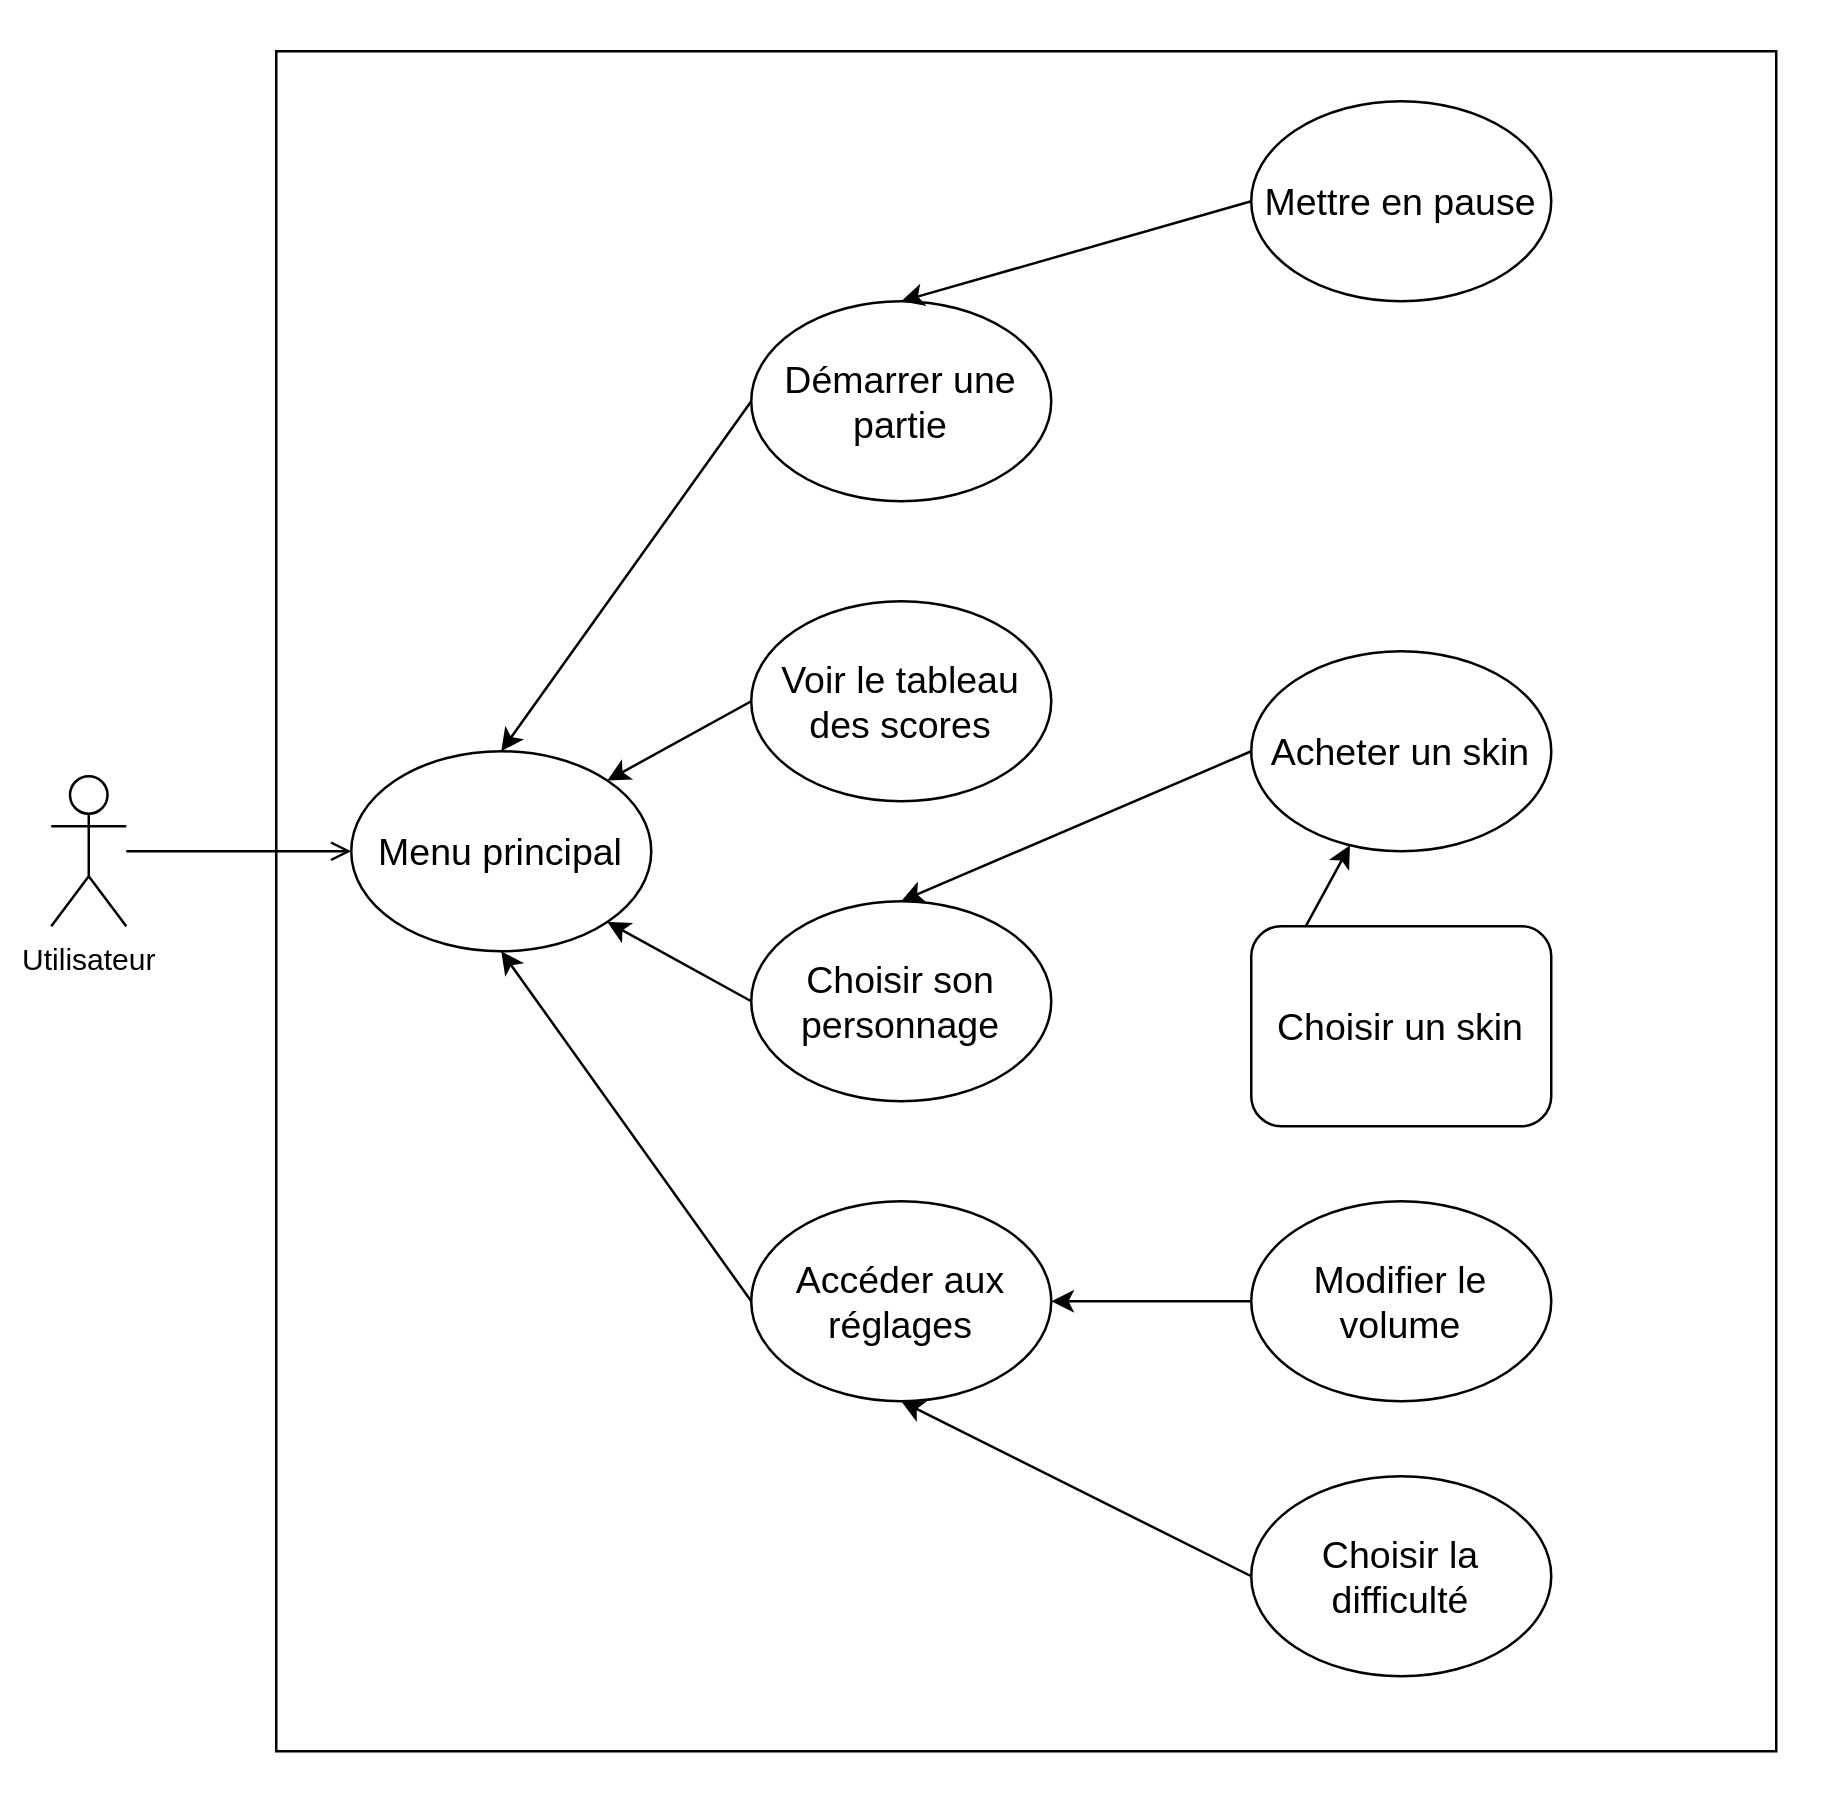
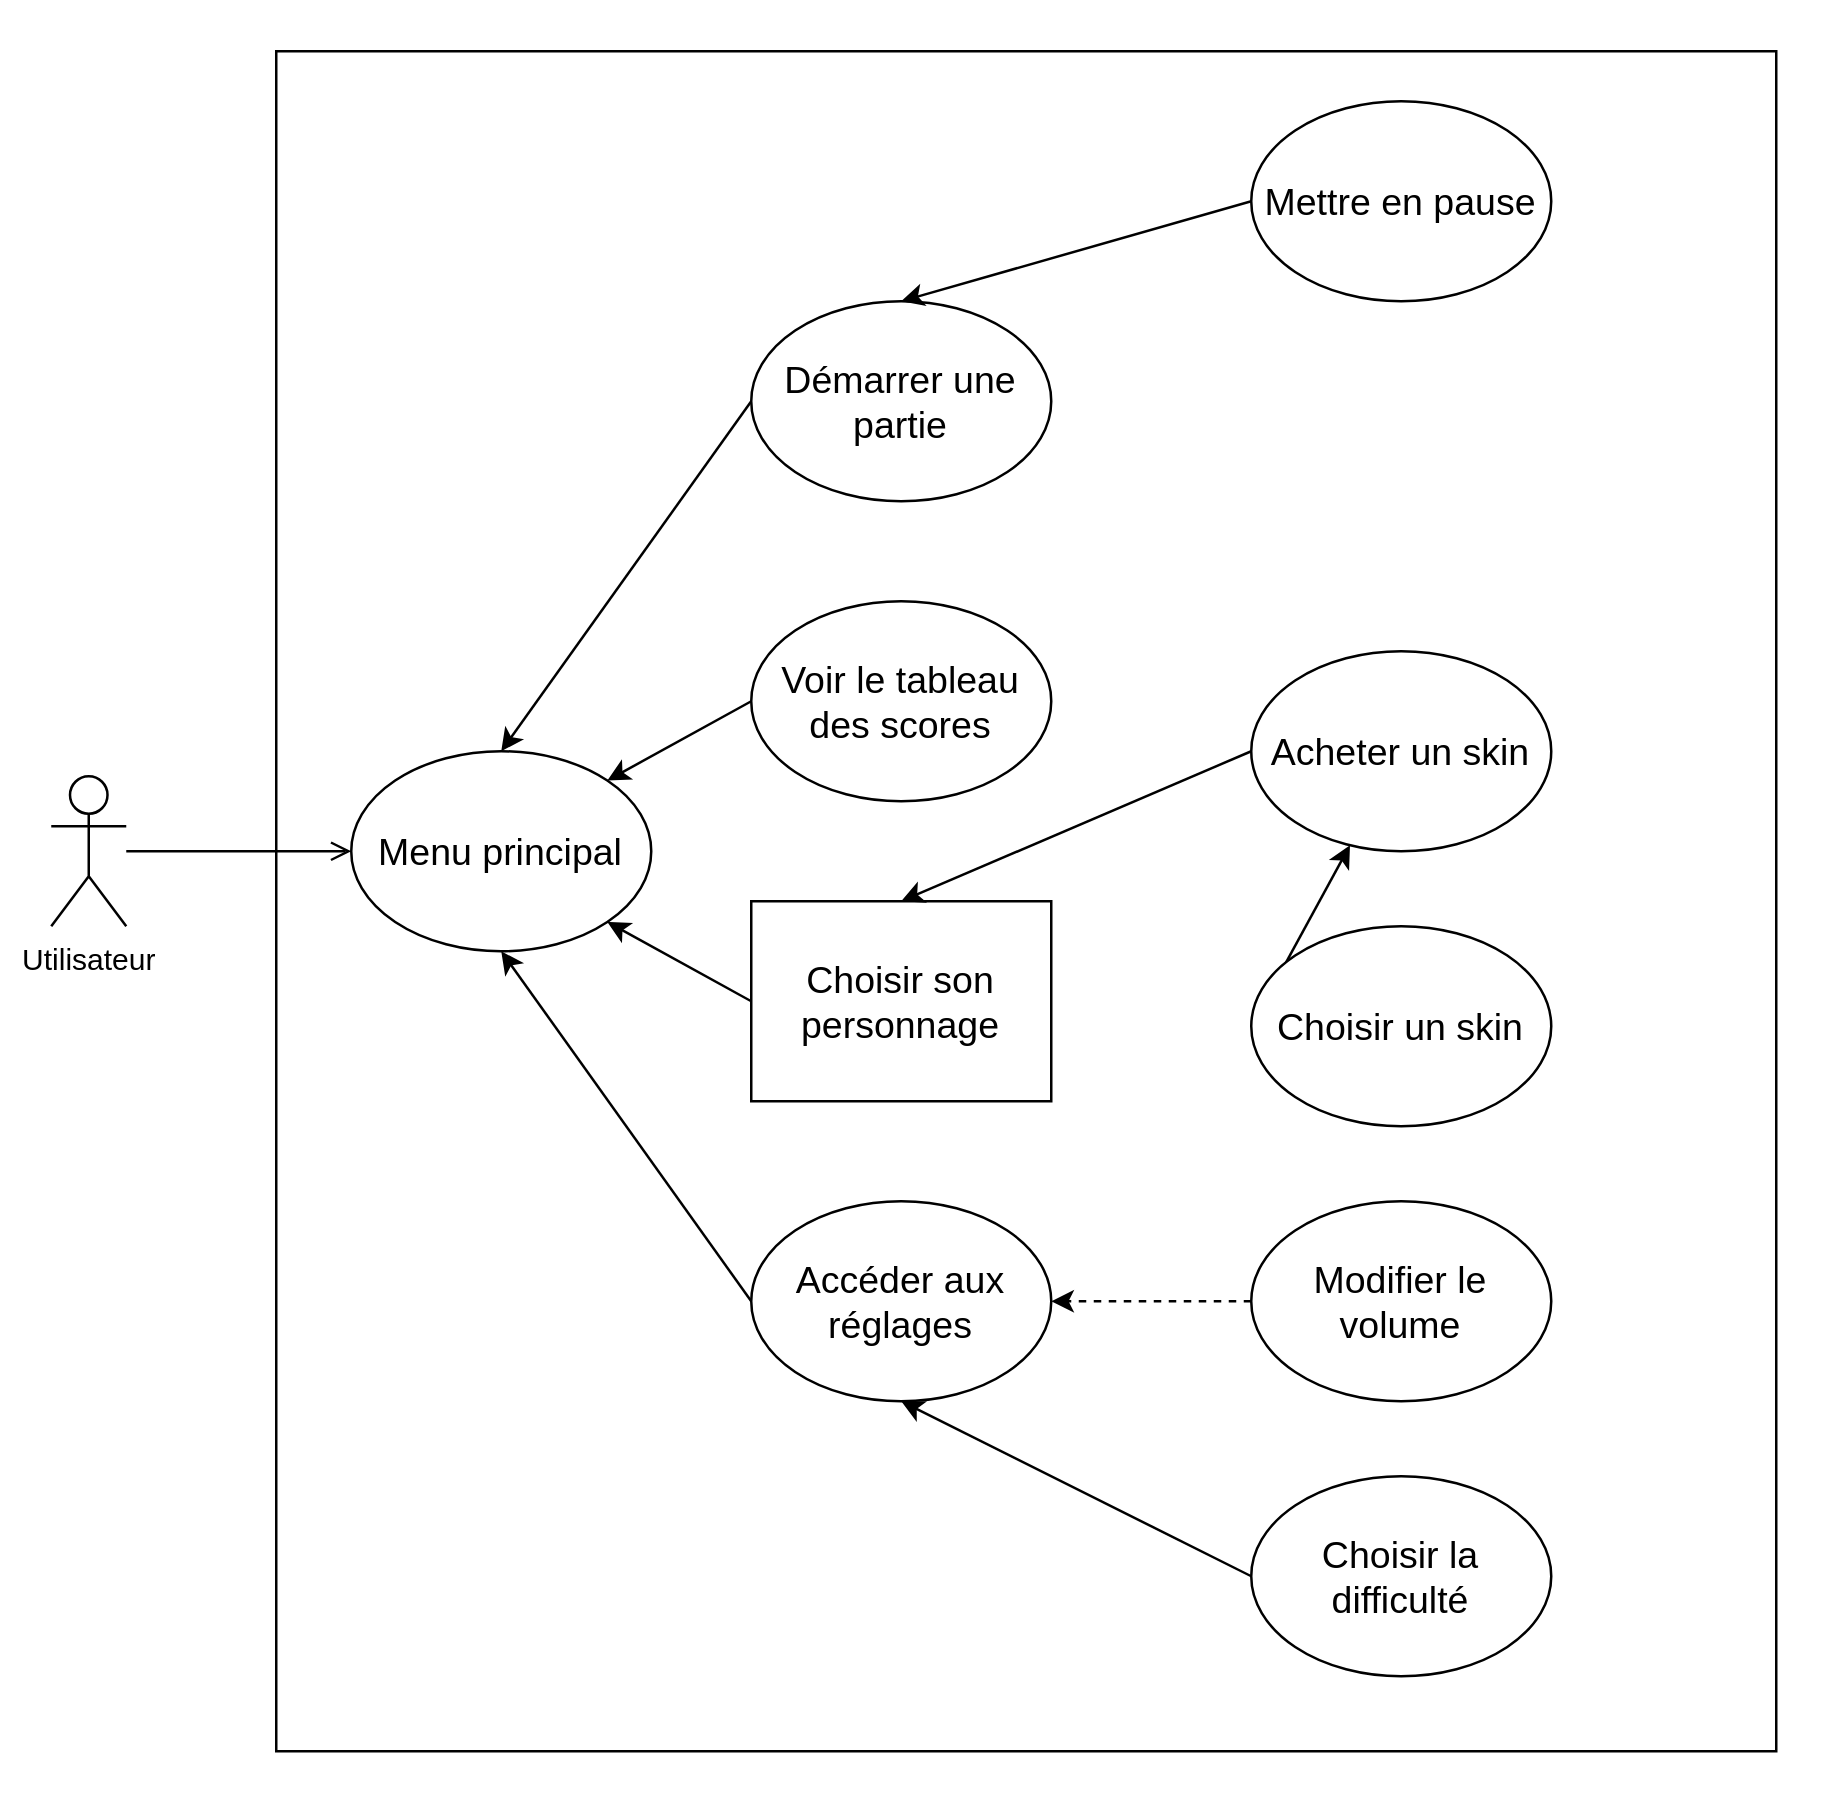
node "Choisir son personnage": shape ellipse -> rectangle
node "Choisir un skin": shape rounded rectangle -> ellipse
edge "Modifier le volume" -> "Accéder aux réglages": style solid -> dashed
